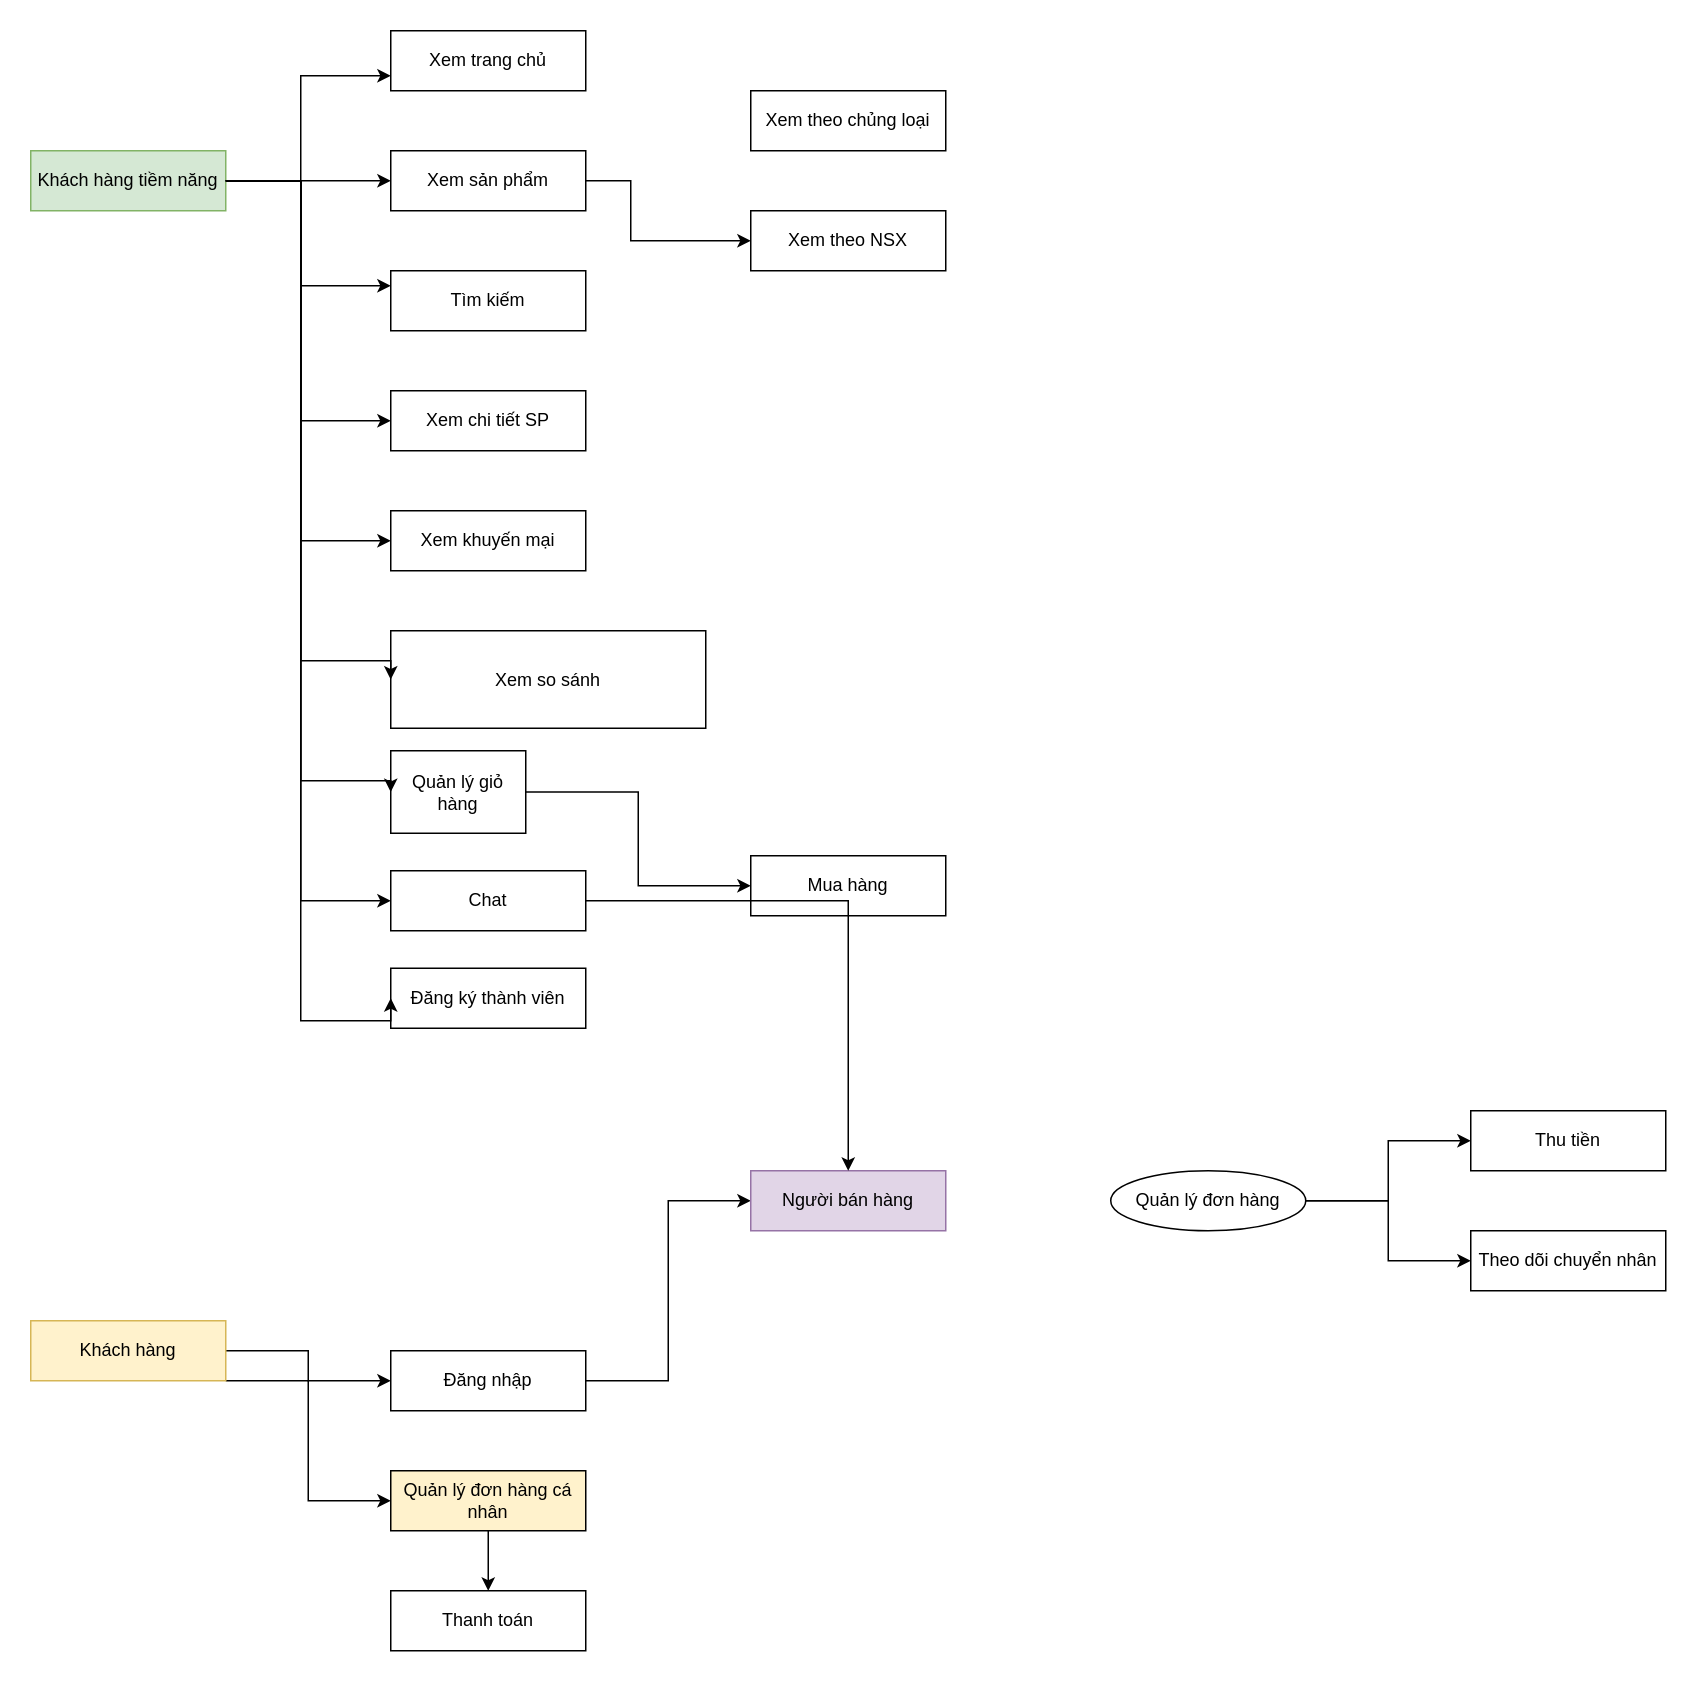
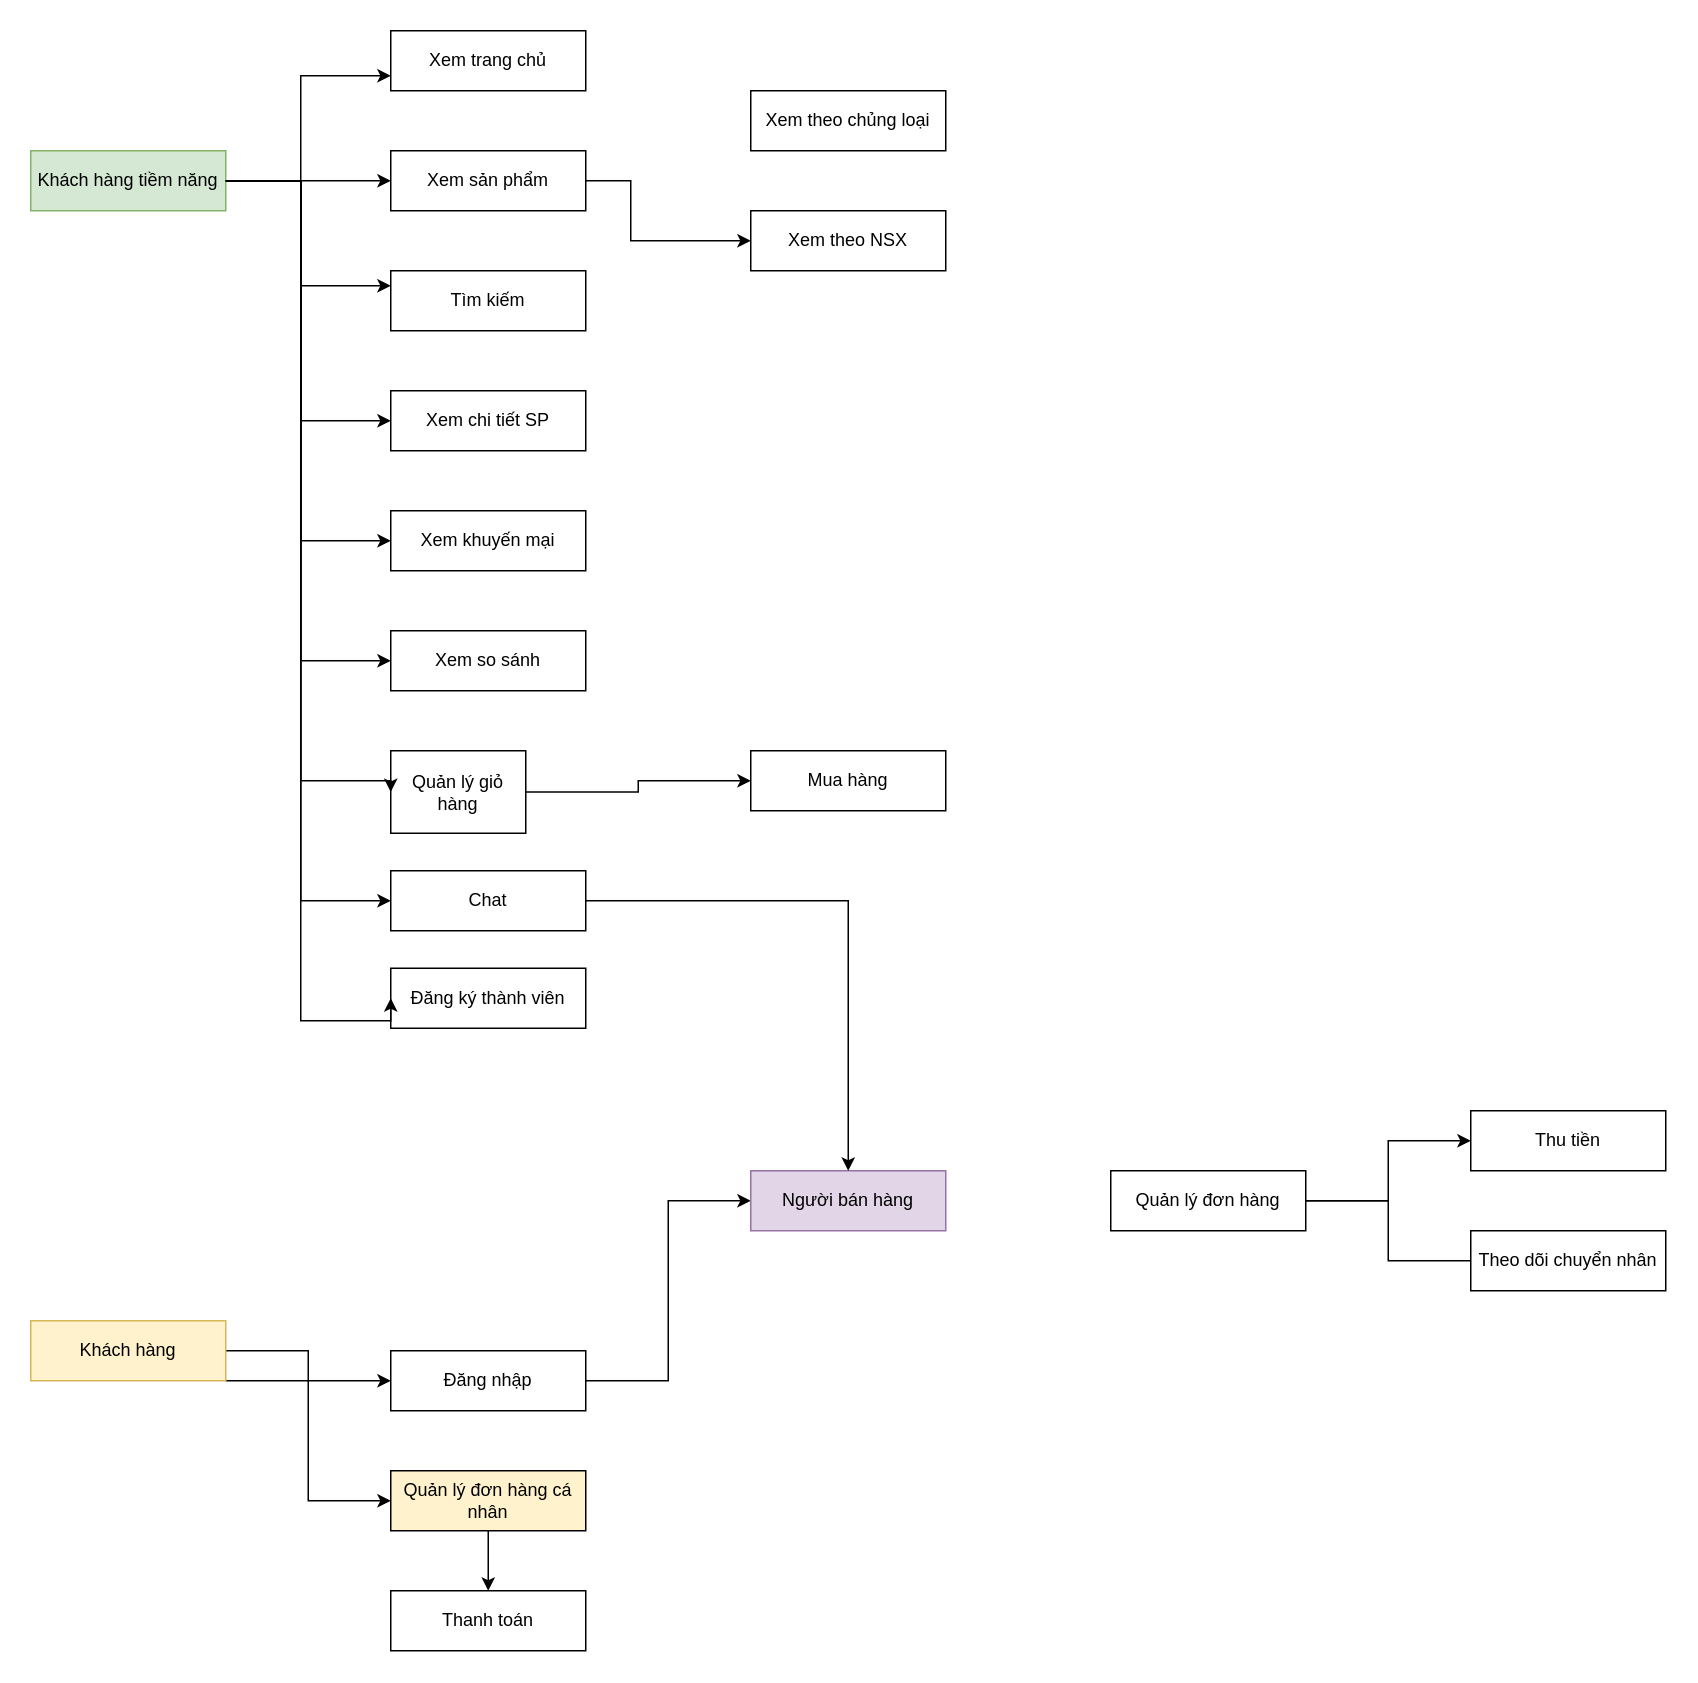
node "Xem so sánh": size 315x98 -> 195x60
node "Mua hàng": moved (848, 886) -> (848, 781)
node "Quản lý đơn hàng": shape ellipse -> rectangle
edge "Quản lý đơn hàng" -> "Theo dõi chuyển nhân": arrowhead classic -> none
